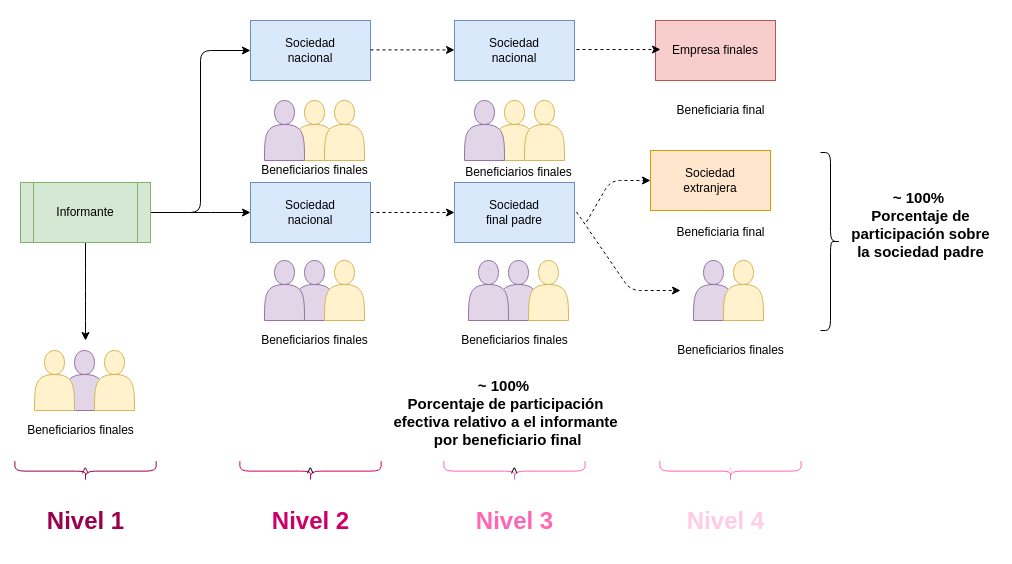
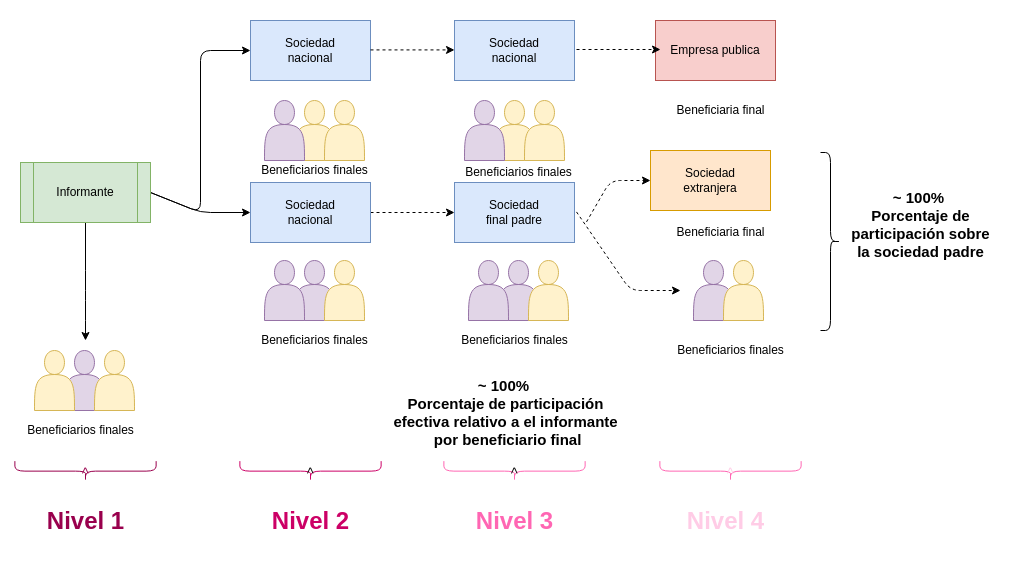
node "Empresa finales": label "Empresa finales" -> "Empresa publica"
node "Informante": moved (86, 213) -> (86, 193)
